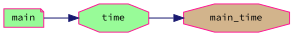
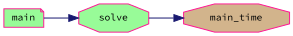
node "time": label "time" -> "solve"
